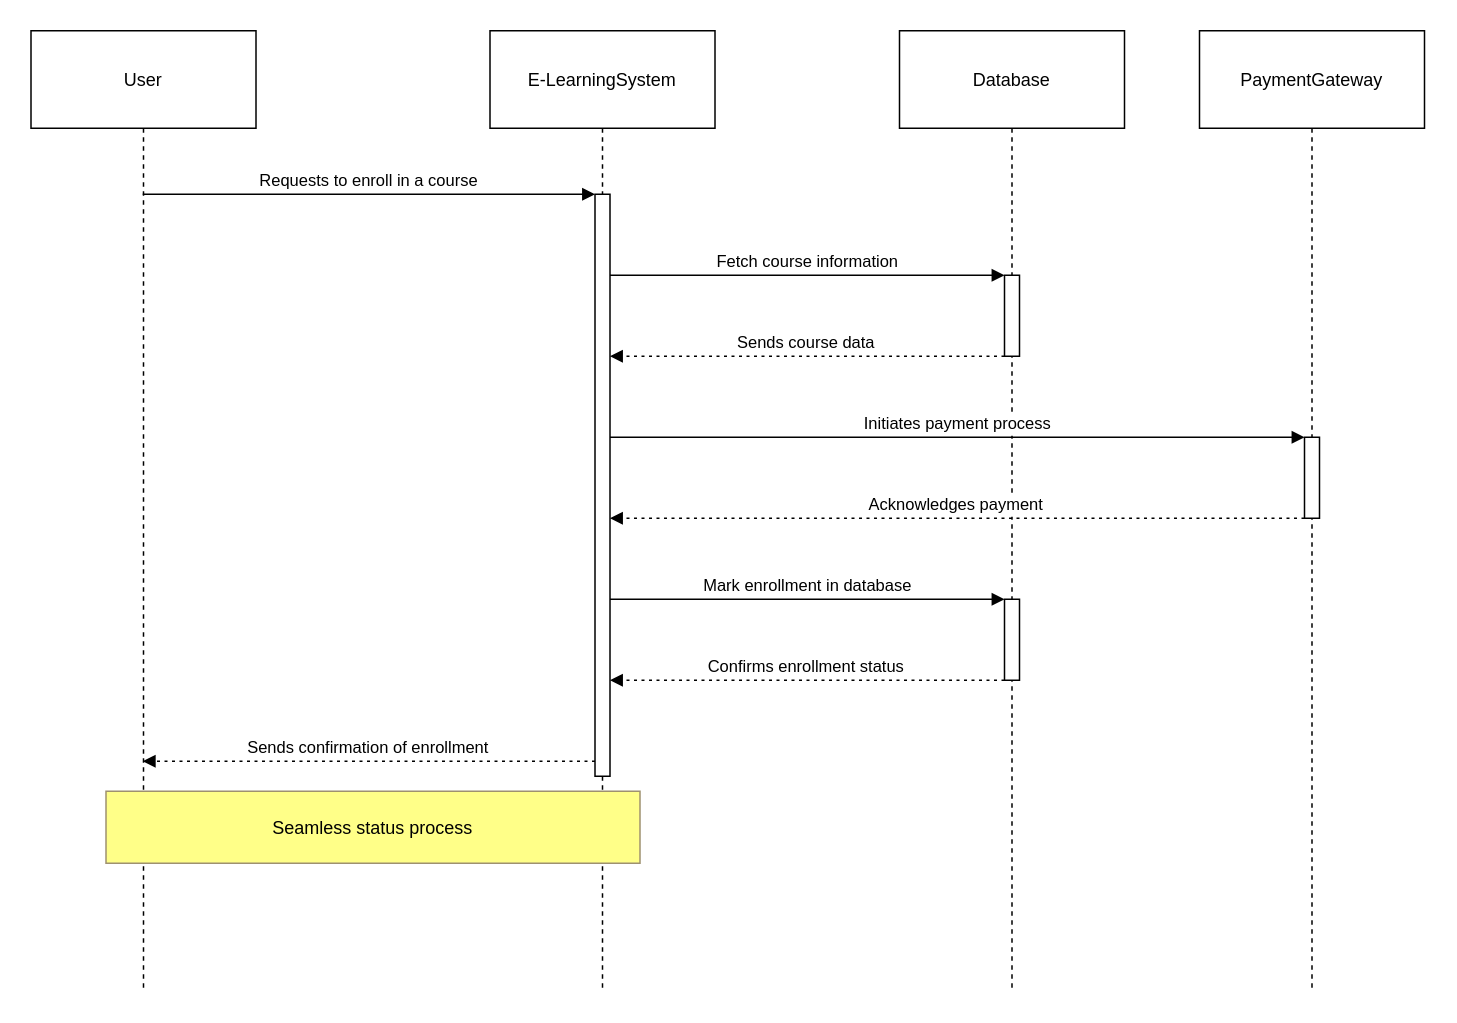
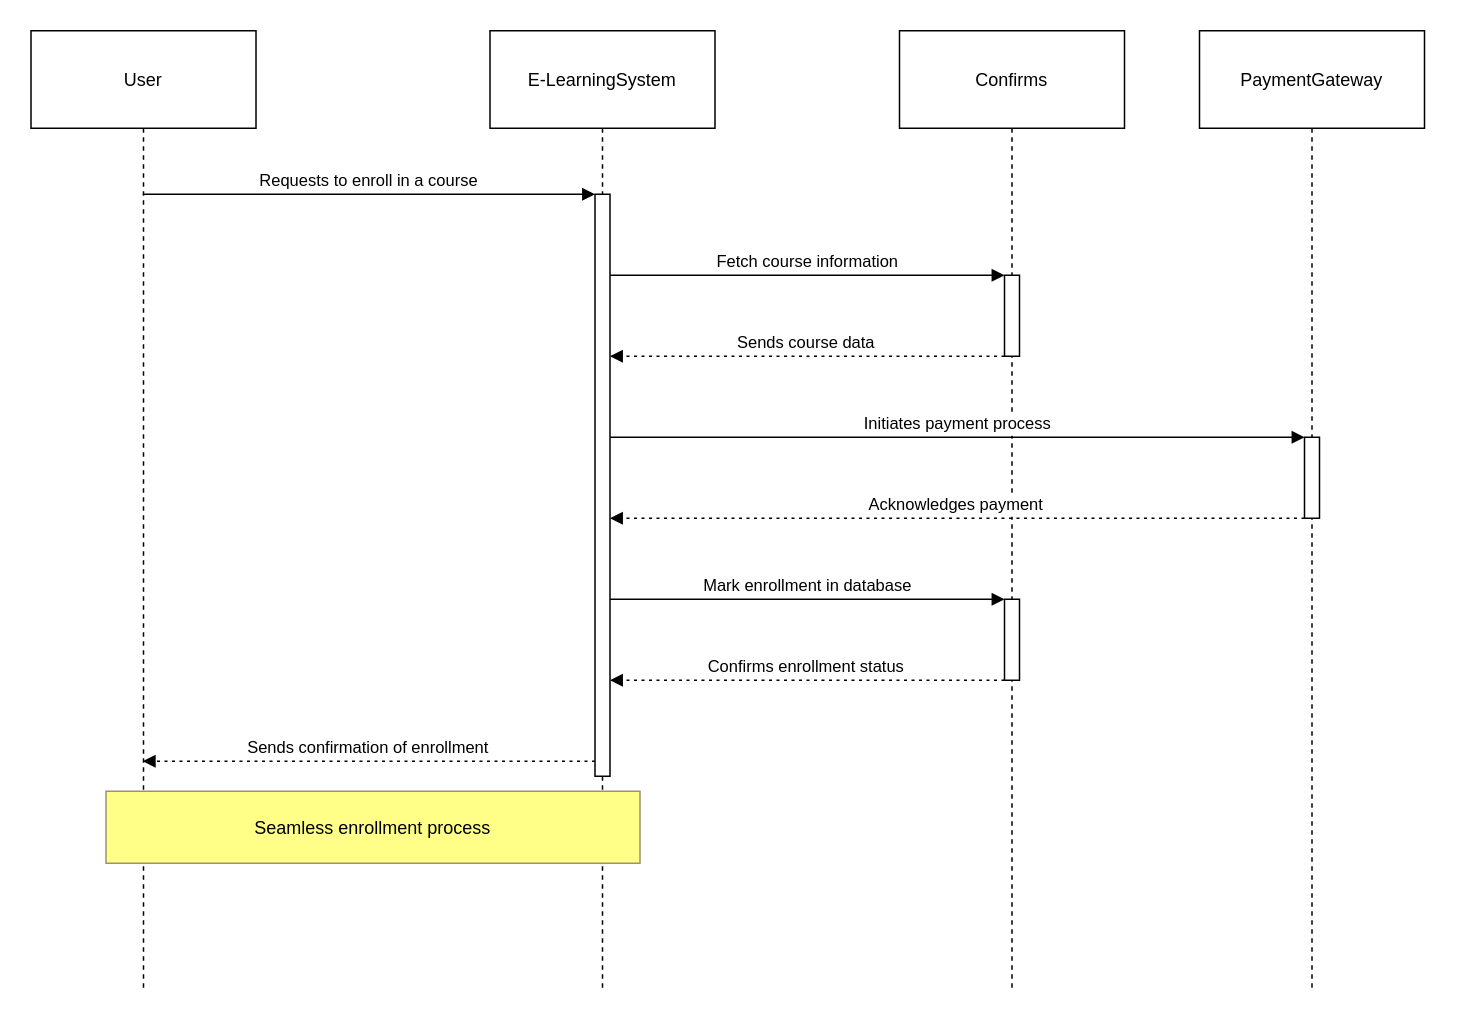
node "Database": label "Database" -> "Confirms"
node "Seamless status process": label "Seamless status process" -> "Seamless enrollment process"
